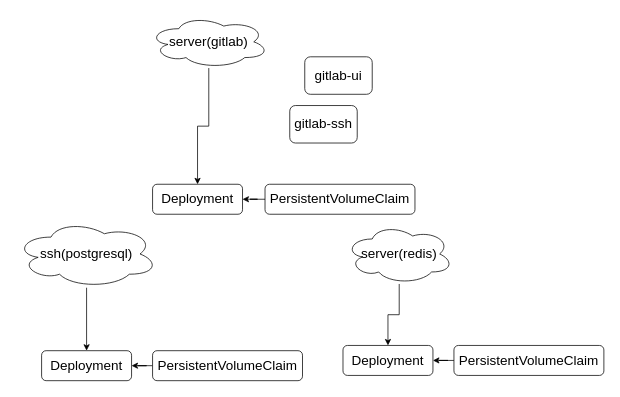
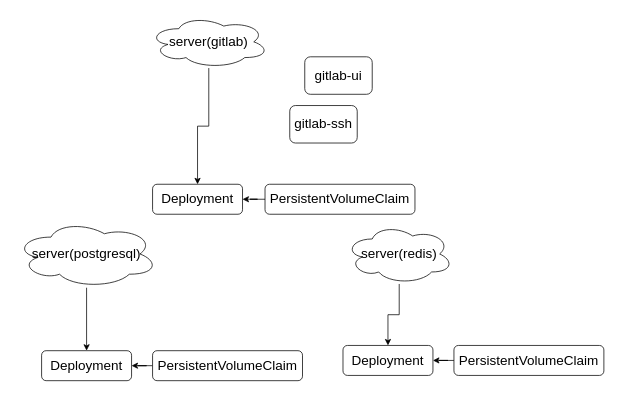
node "ssh(postgresql)": label "ssh(postgresql)" -> "server(postgresql)"
